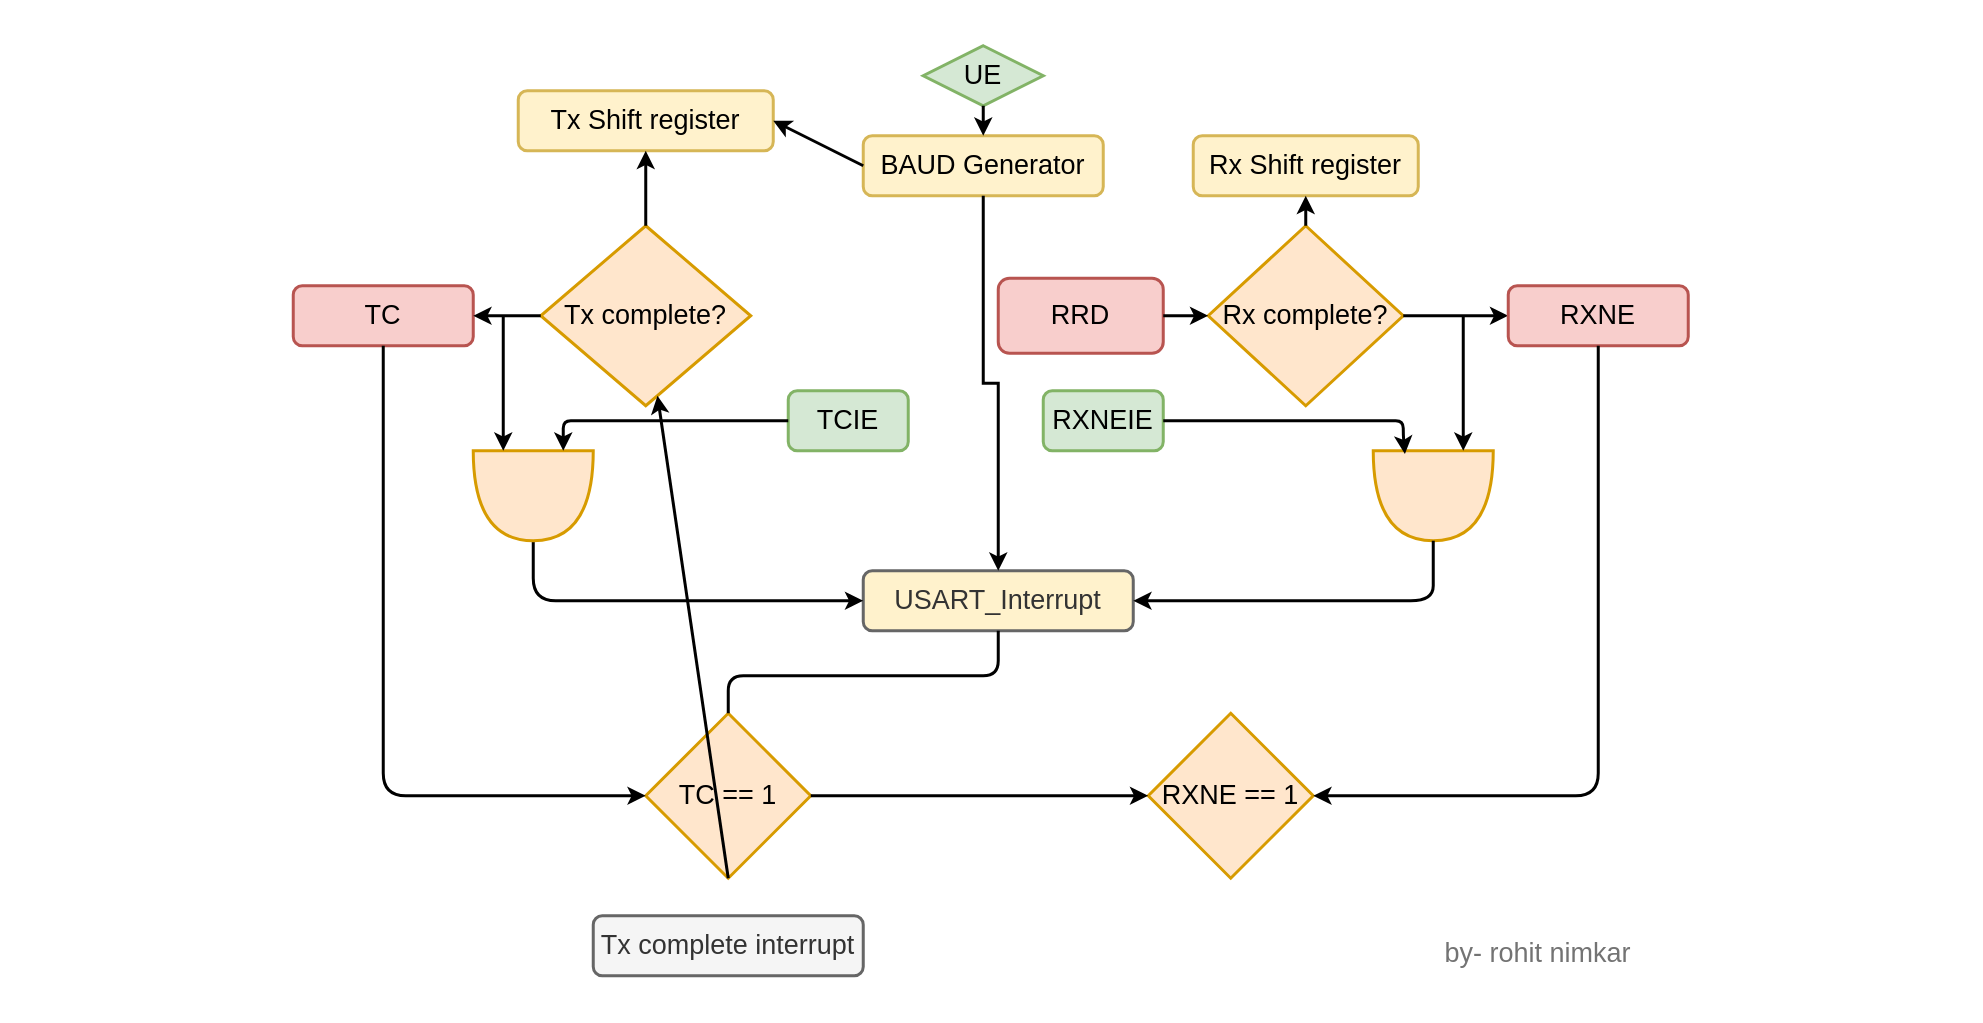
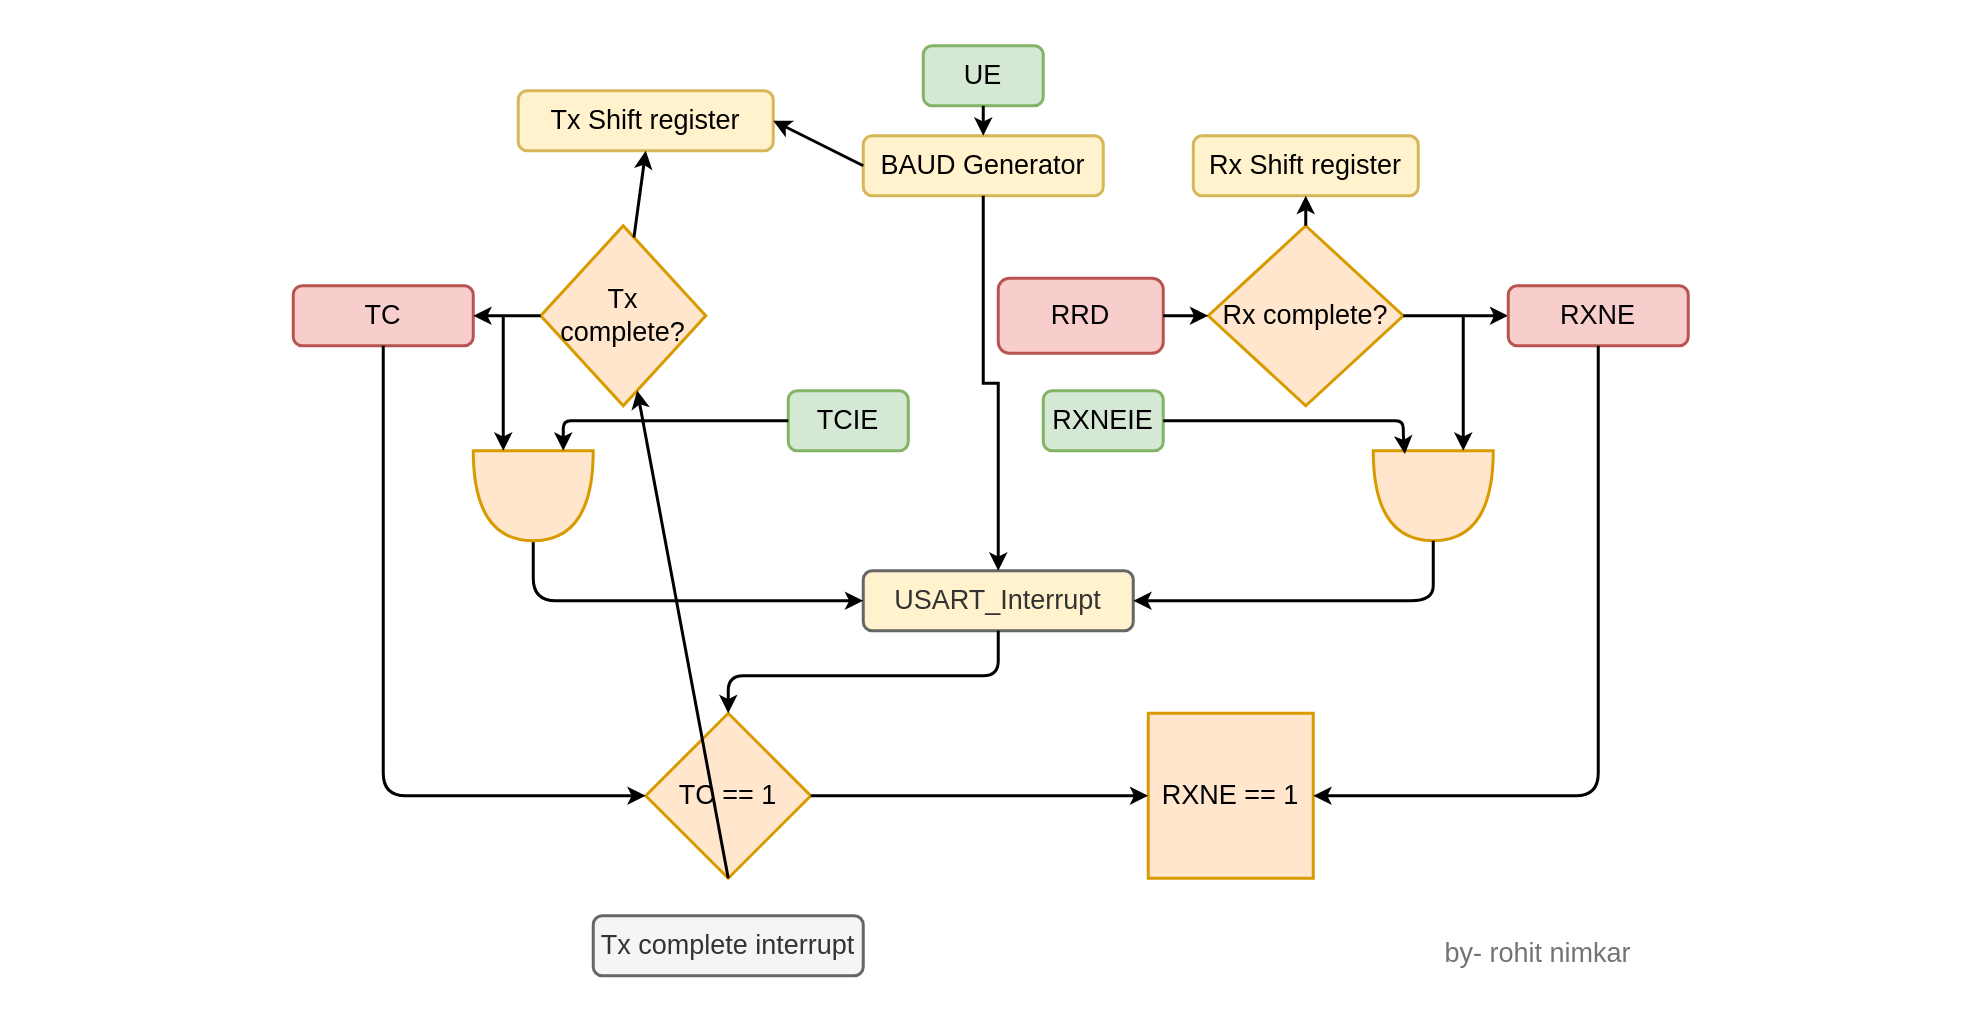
node "UE": shape diamond -> rounded rectangle
node "Tx complete?": size 210x180 -> 165x180
edge "USART_Interrupt" -- "TC == 1": arrowhead none -> classic
node "RXNE == 1": shape diamond -> rectangle
